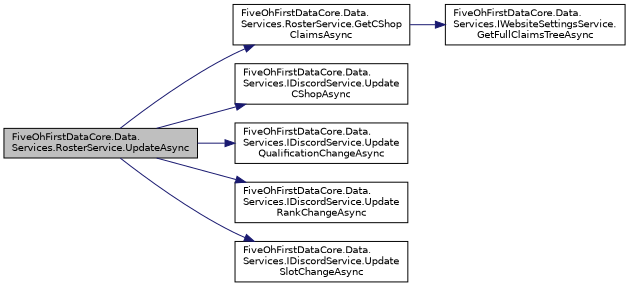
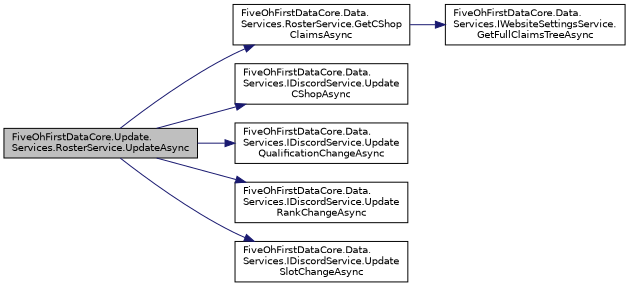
node "FiveOhFirstDataCore.Data. Services.RosterService.UpdateAsync": label "FiveOhFirstDataCore.Data. Services.RosterService.UpdateAsync" -> "FiveOhFirstDataCore.Update. Services.RosterService.UpdateAsync"
